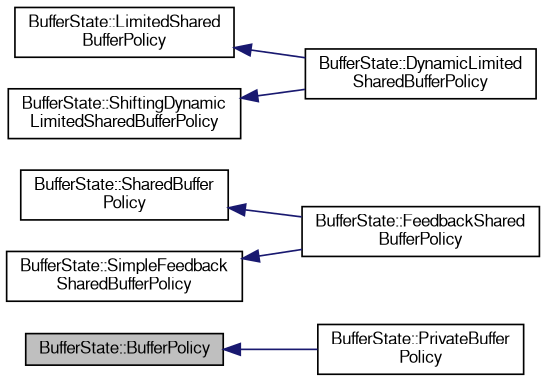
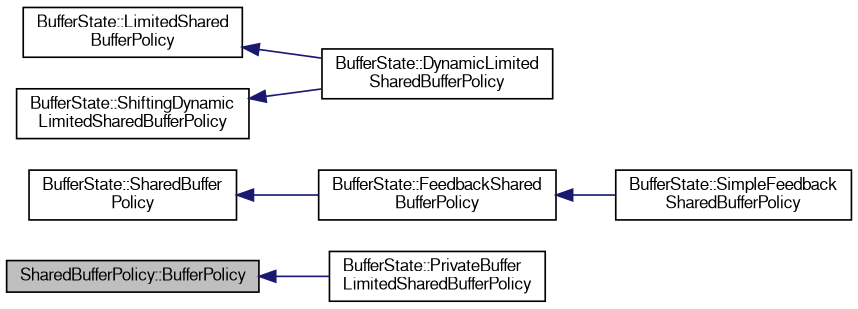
edge "BufferState::FeedbackShared BufferPolicy" -> "BufferState::SimpleFeedback SharedBufferPolicy": reversed
node "BufferState::BufferPolicy": label "BufferState::BufferPolicy" -> "SharedBufferPolicy::BufferPolicy"
node "BufferState::PrivateBuffer Policy": label "BufferState::PrivateBuffer Policy" -> "BufferState::PrivateBuffer LimitedSharedBufferPolicy"
